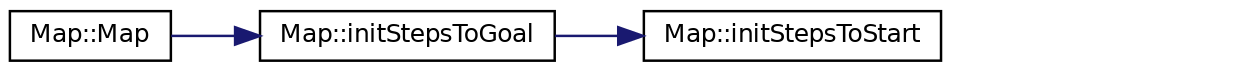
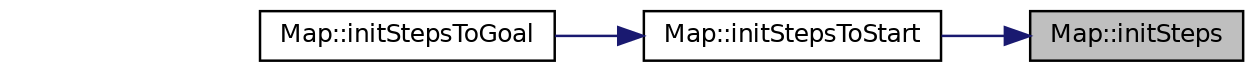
node "Map::Map": removed
node "Map::initSteps": added
